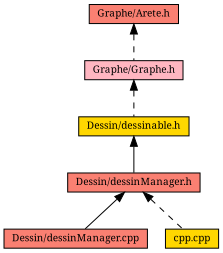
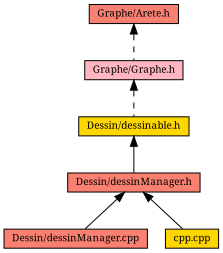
edge "cpp.cpp" -> "Dessin/dessinManager.h": style dashed -> solid
